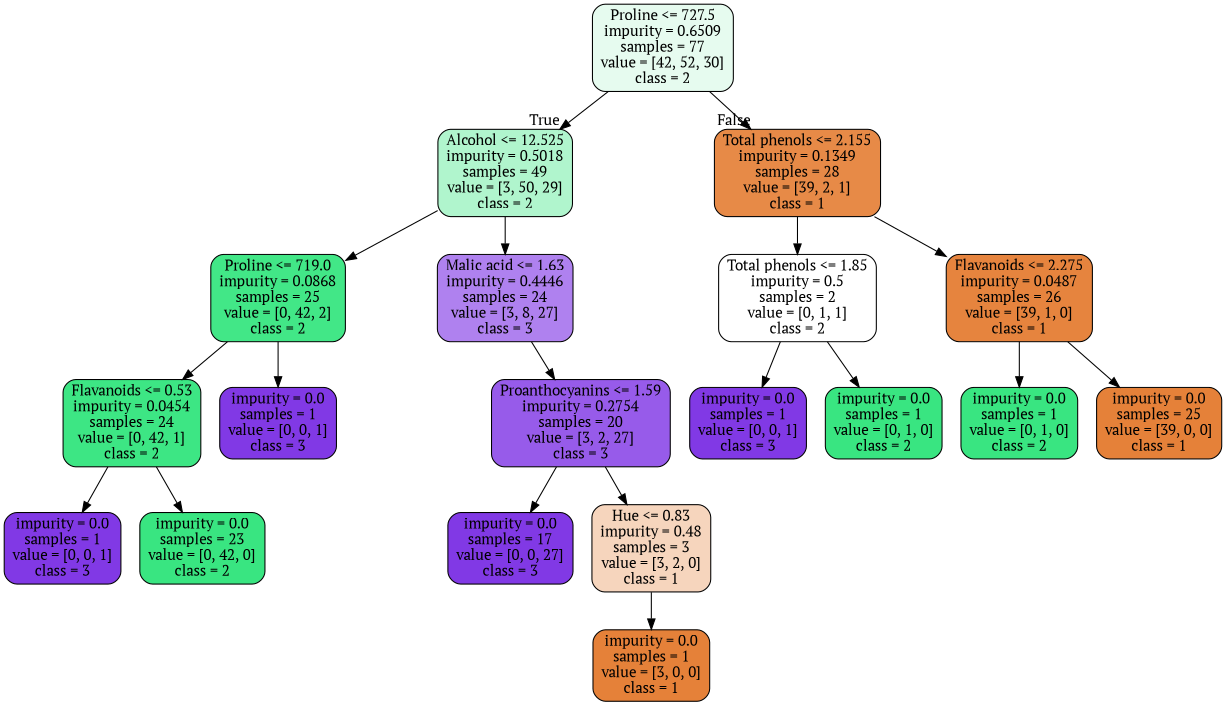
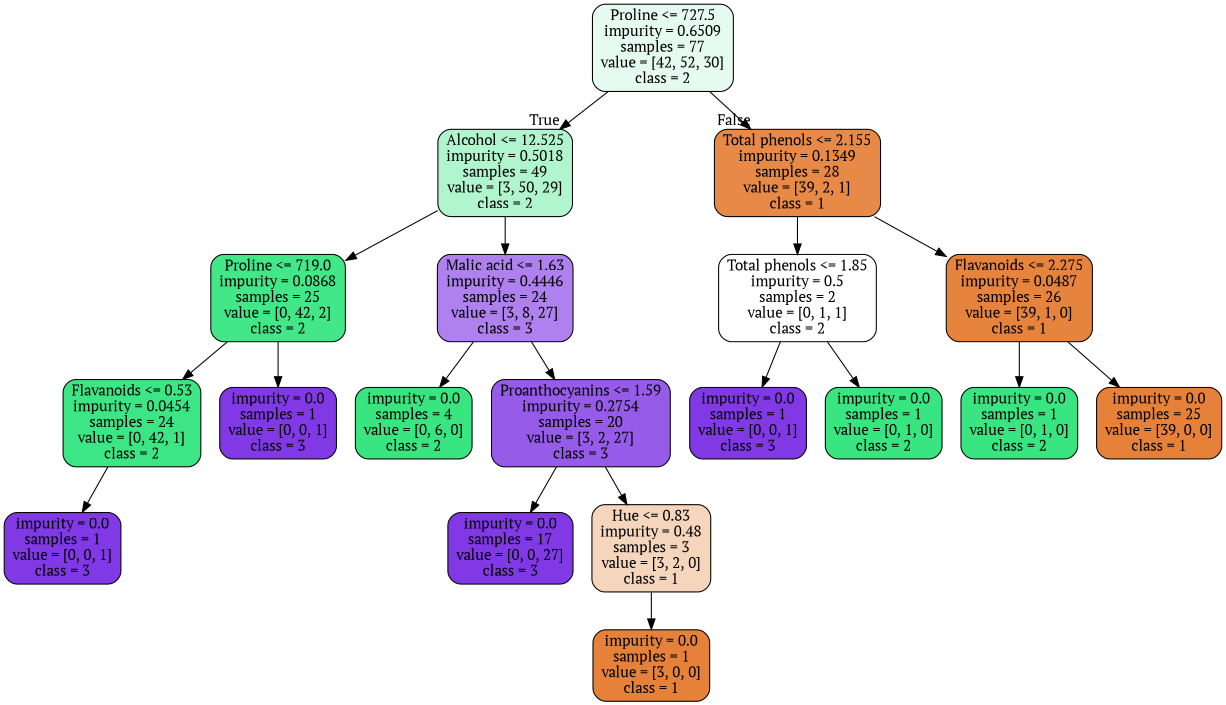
node "impurity = 0.0 samples = 4 value = [0, 6, 0] class = 2": added
node "impurity = 0.0 samples = 23 value = [0, 42, 0] class = 2": removed
